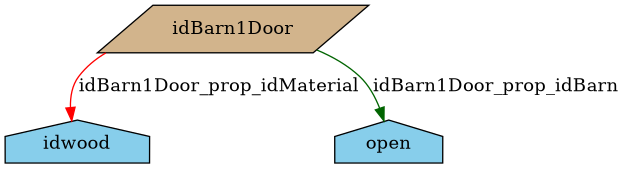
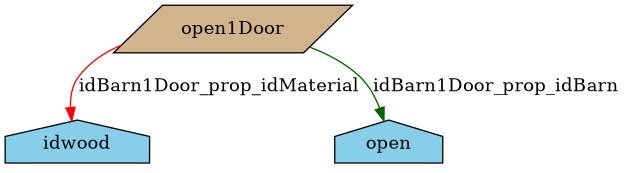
node "idBarn1Door": label "idBarn1Door" -> "open1Door"
